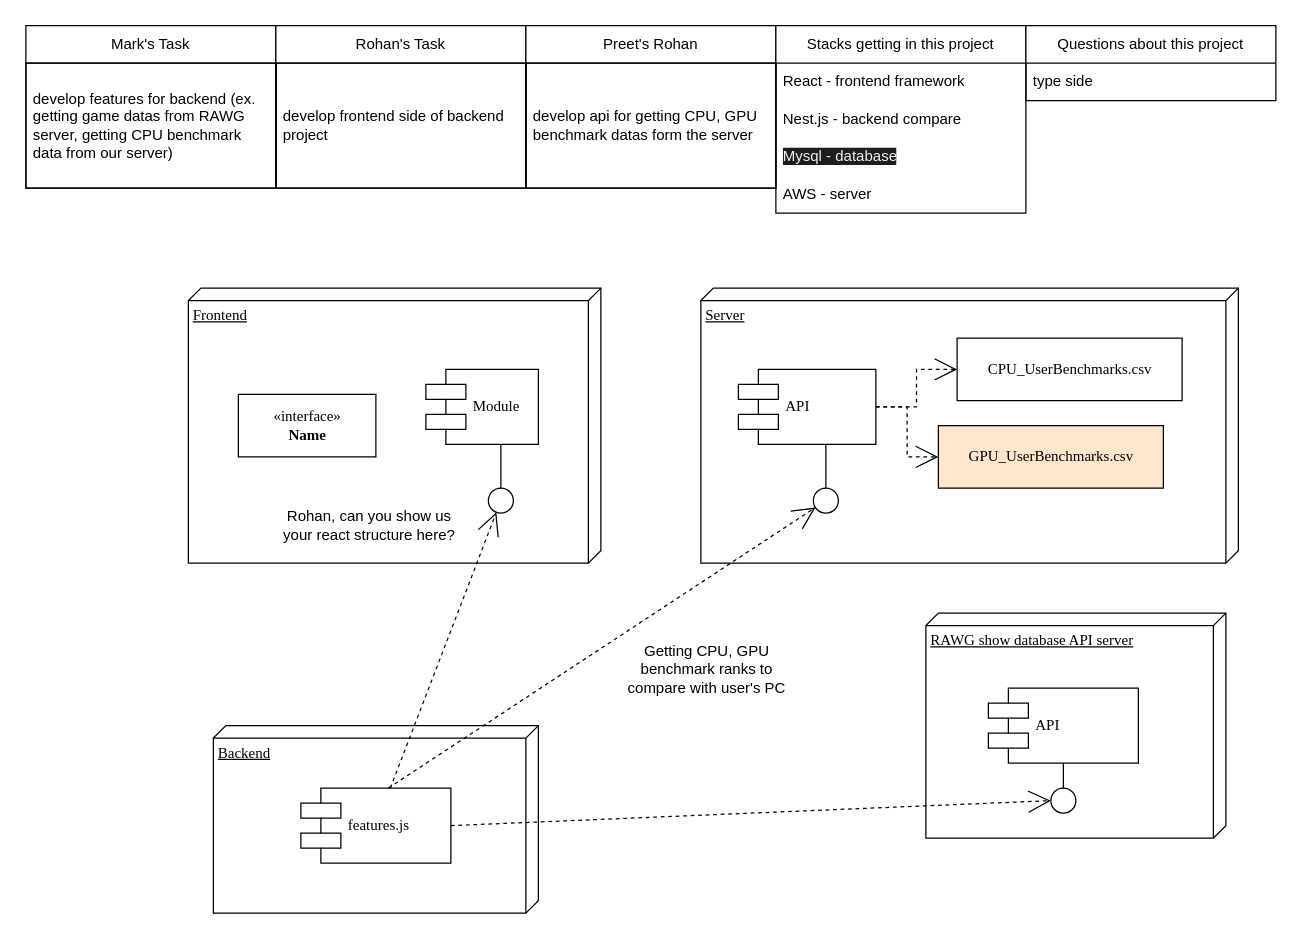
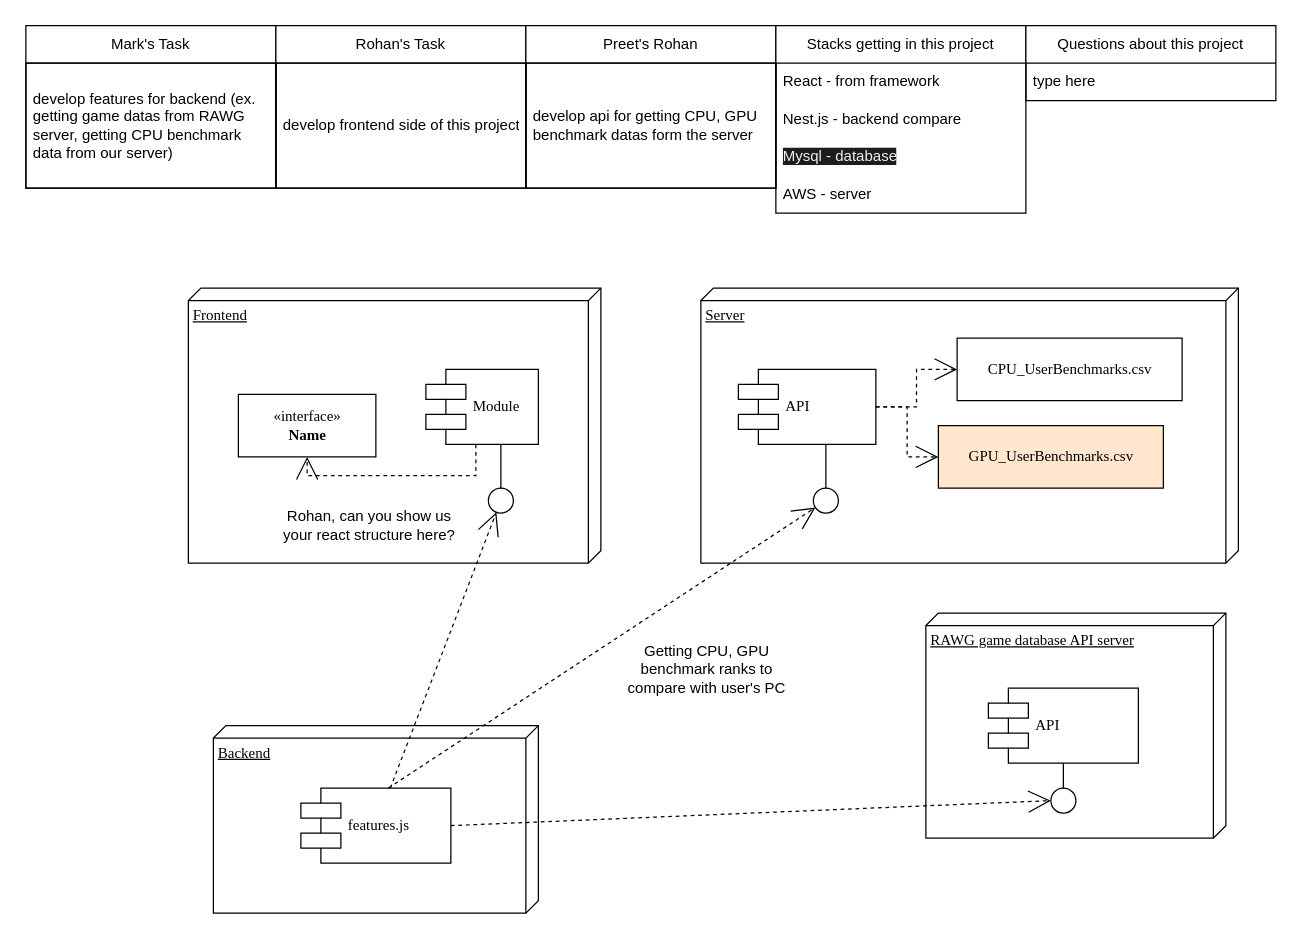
node "React - frontend framework": label "React - frontend framework" -> "React - from framework"
node "type side": label "type side" -> "type here"
node "develop frontend side of backend project": label "develop frontend side of backend project" -> "develop frontend side of this project"
edge "Module" -> "«interface» Name": added
node "RAWG show database API server": label "RAWG show database API server" -> "RAWG game database API server"
